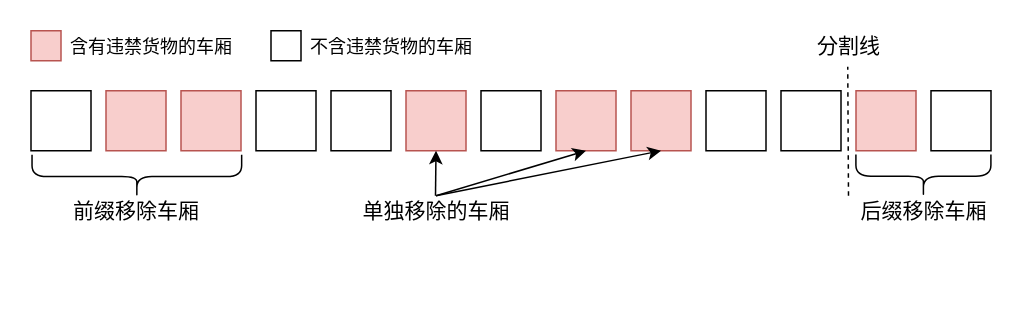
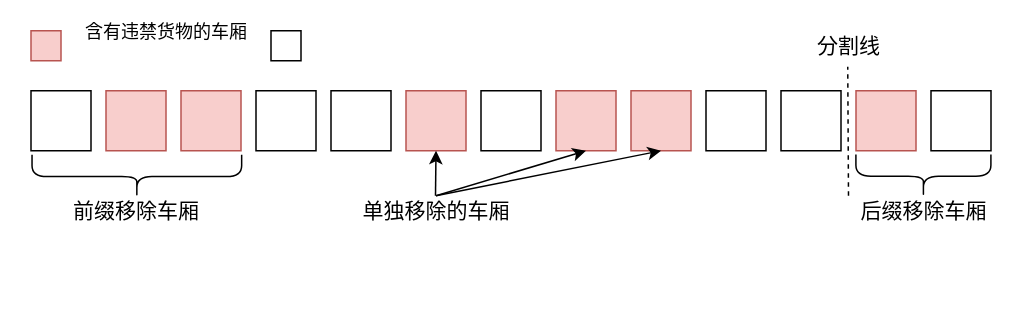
node "含有违禁货物的车厢": moved (151, 46) -> (166, 31)
node "不含违禁货物的车厢": removed
